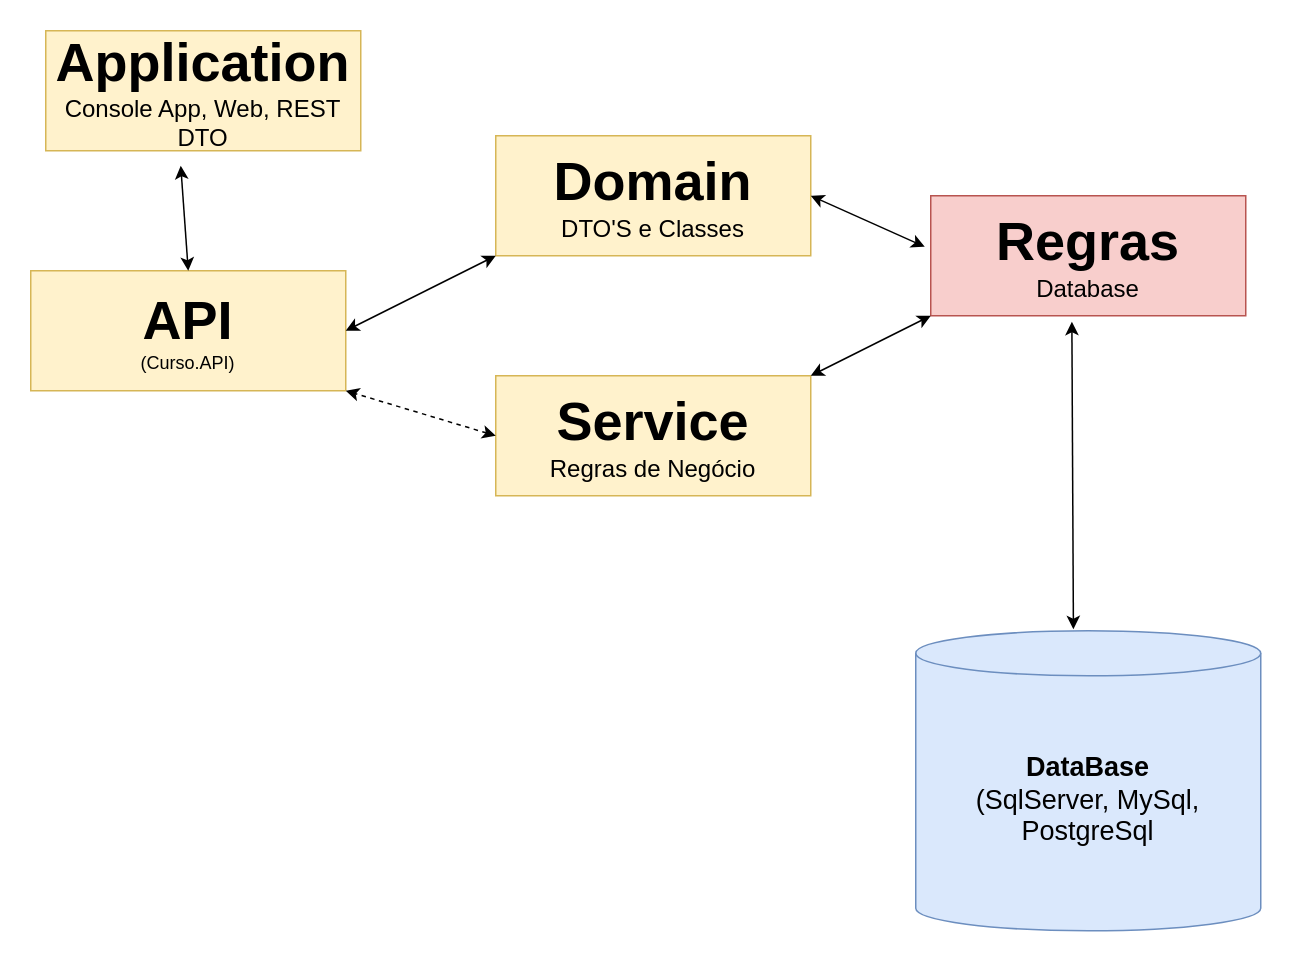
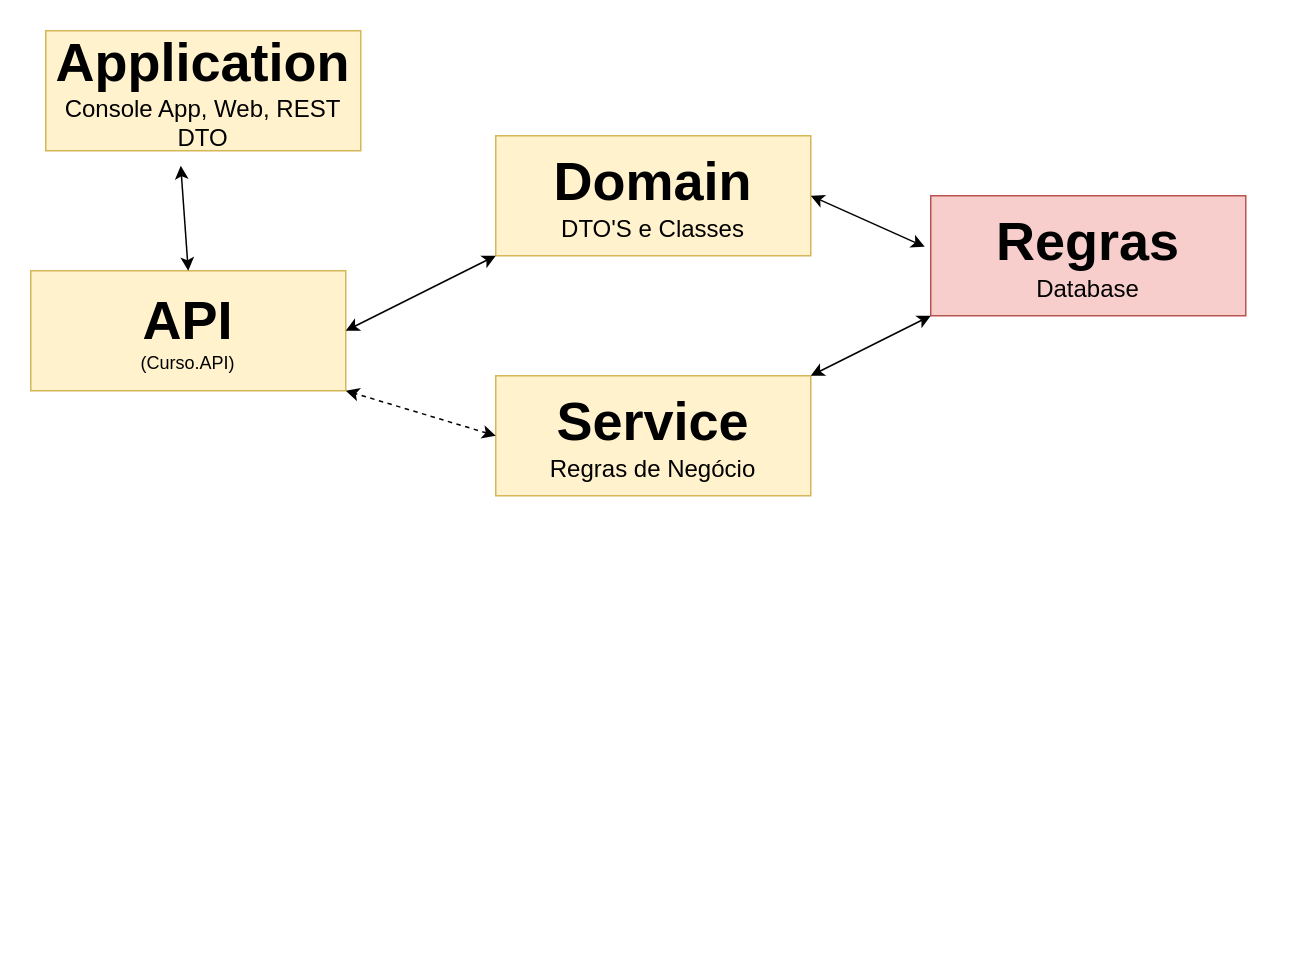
edge "Regras Database" -- "DataBase (SqlServer, MySql, PostgreSql": removed
node "DataBase (SqlServer, MySql, PostgreSql": removed
